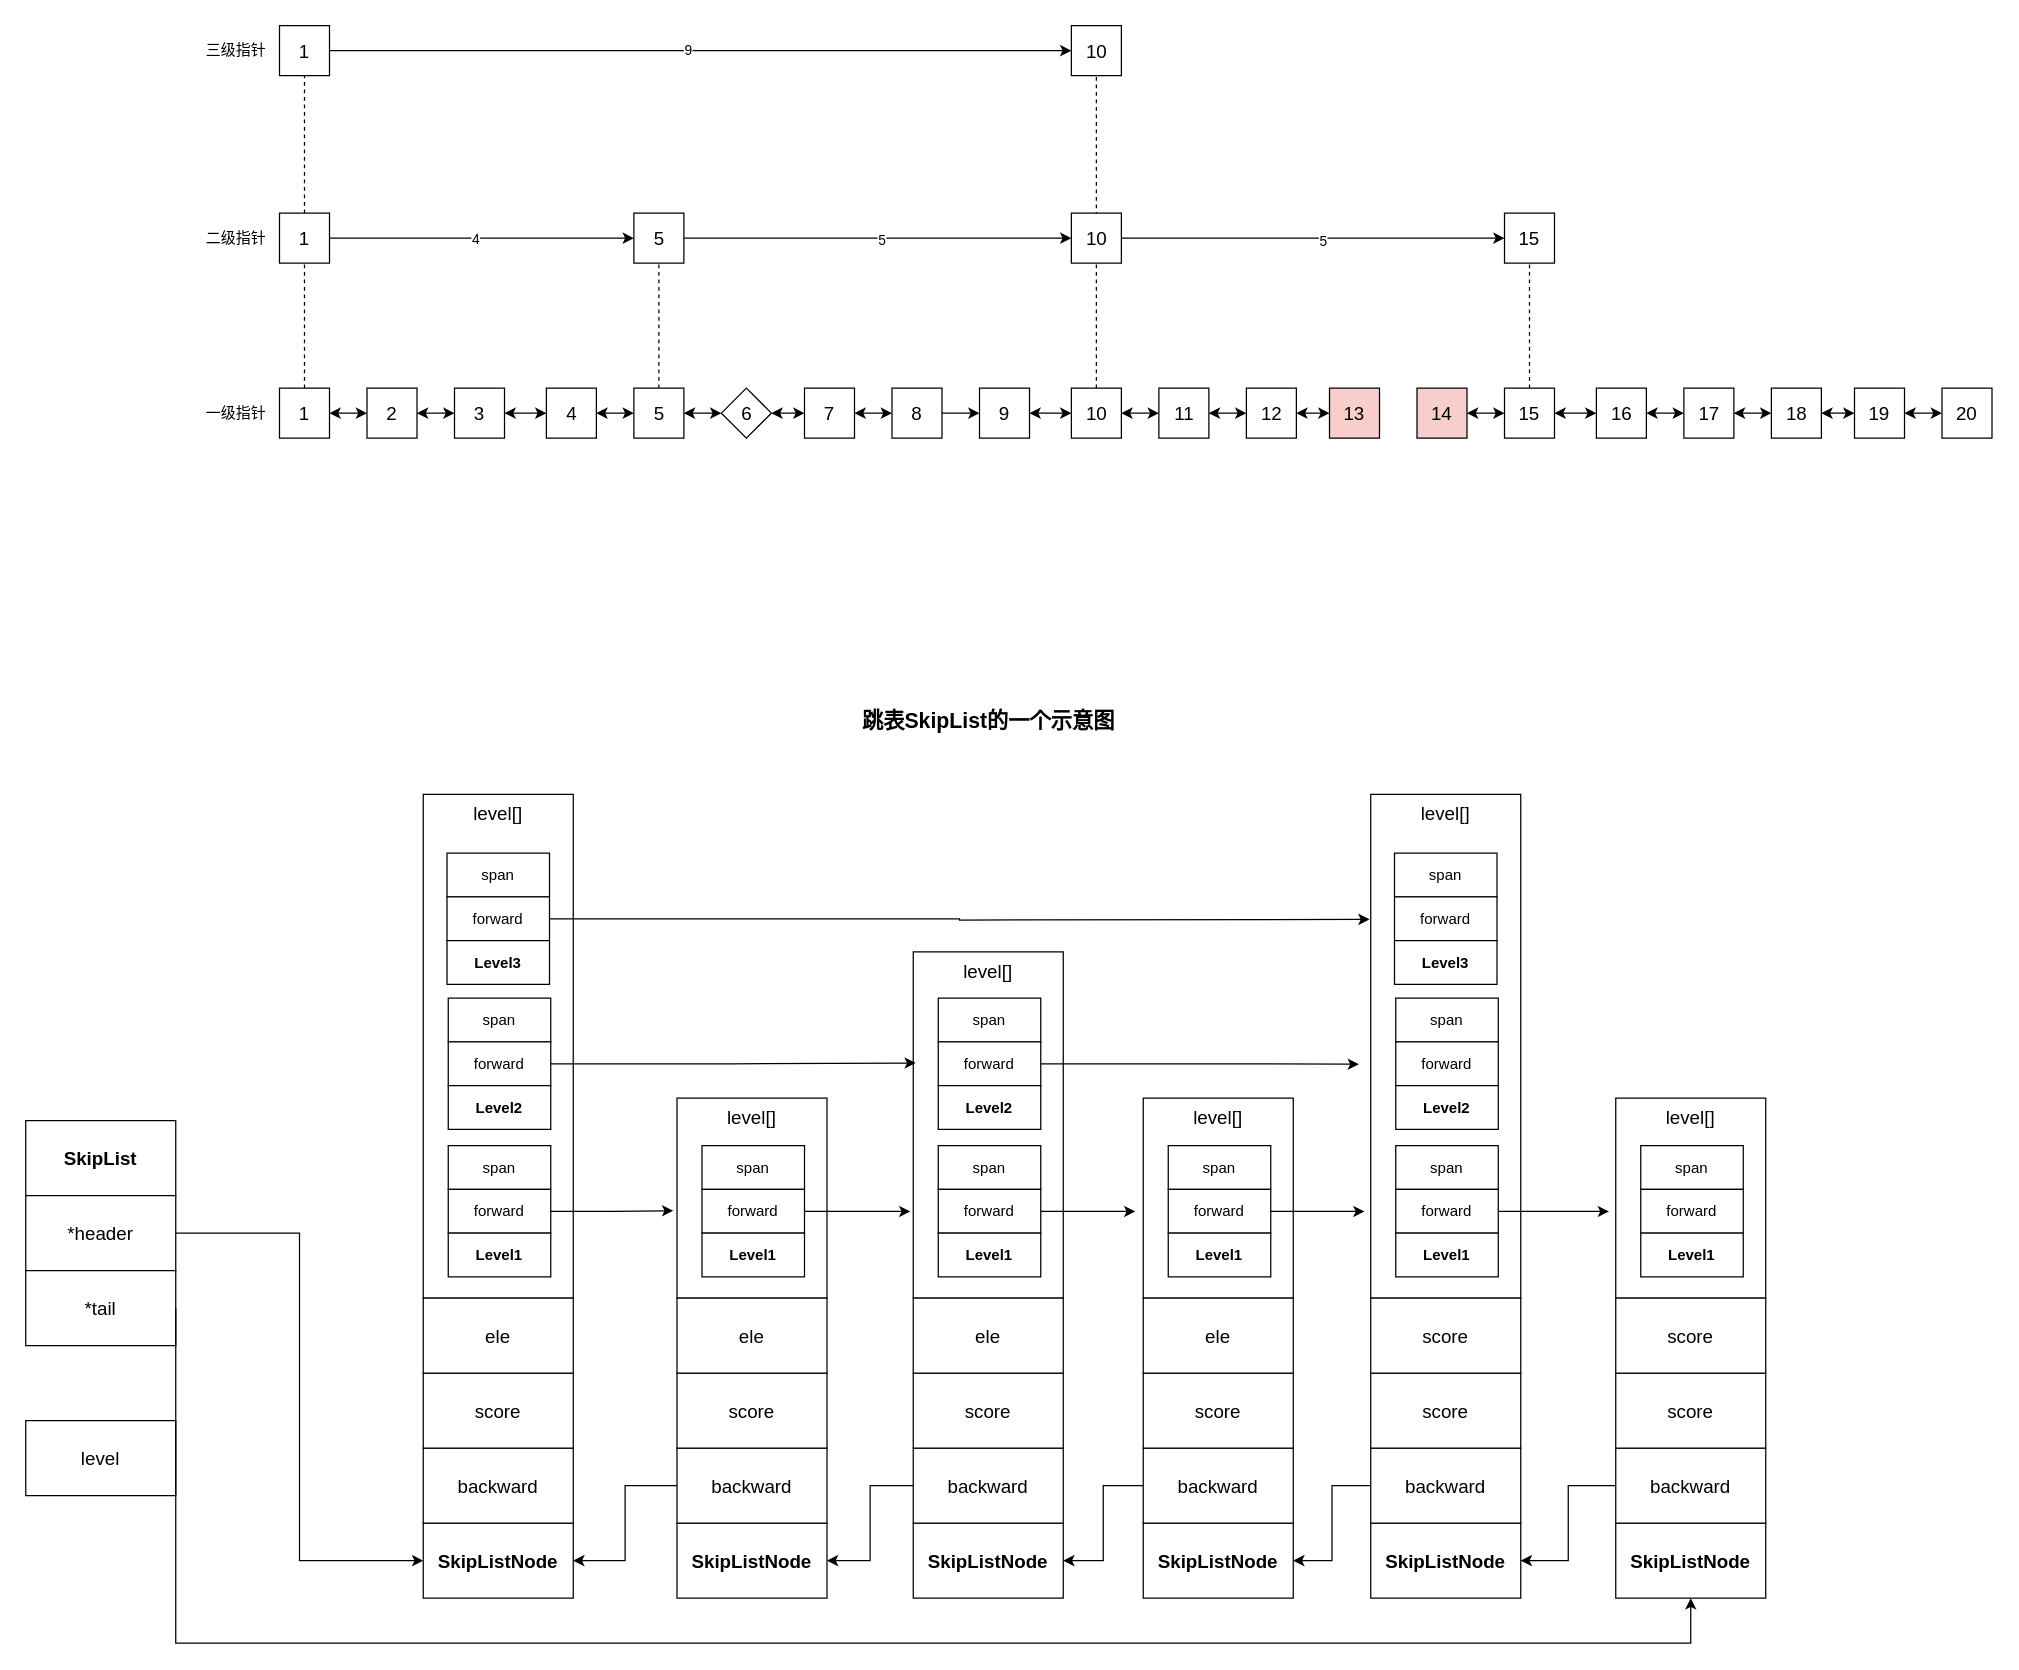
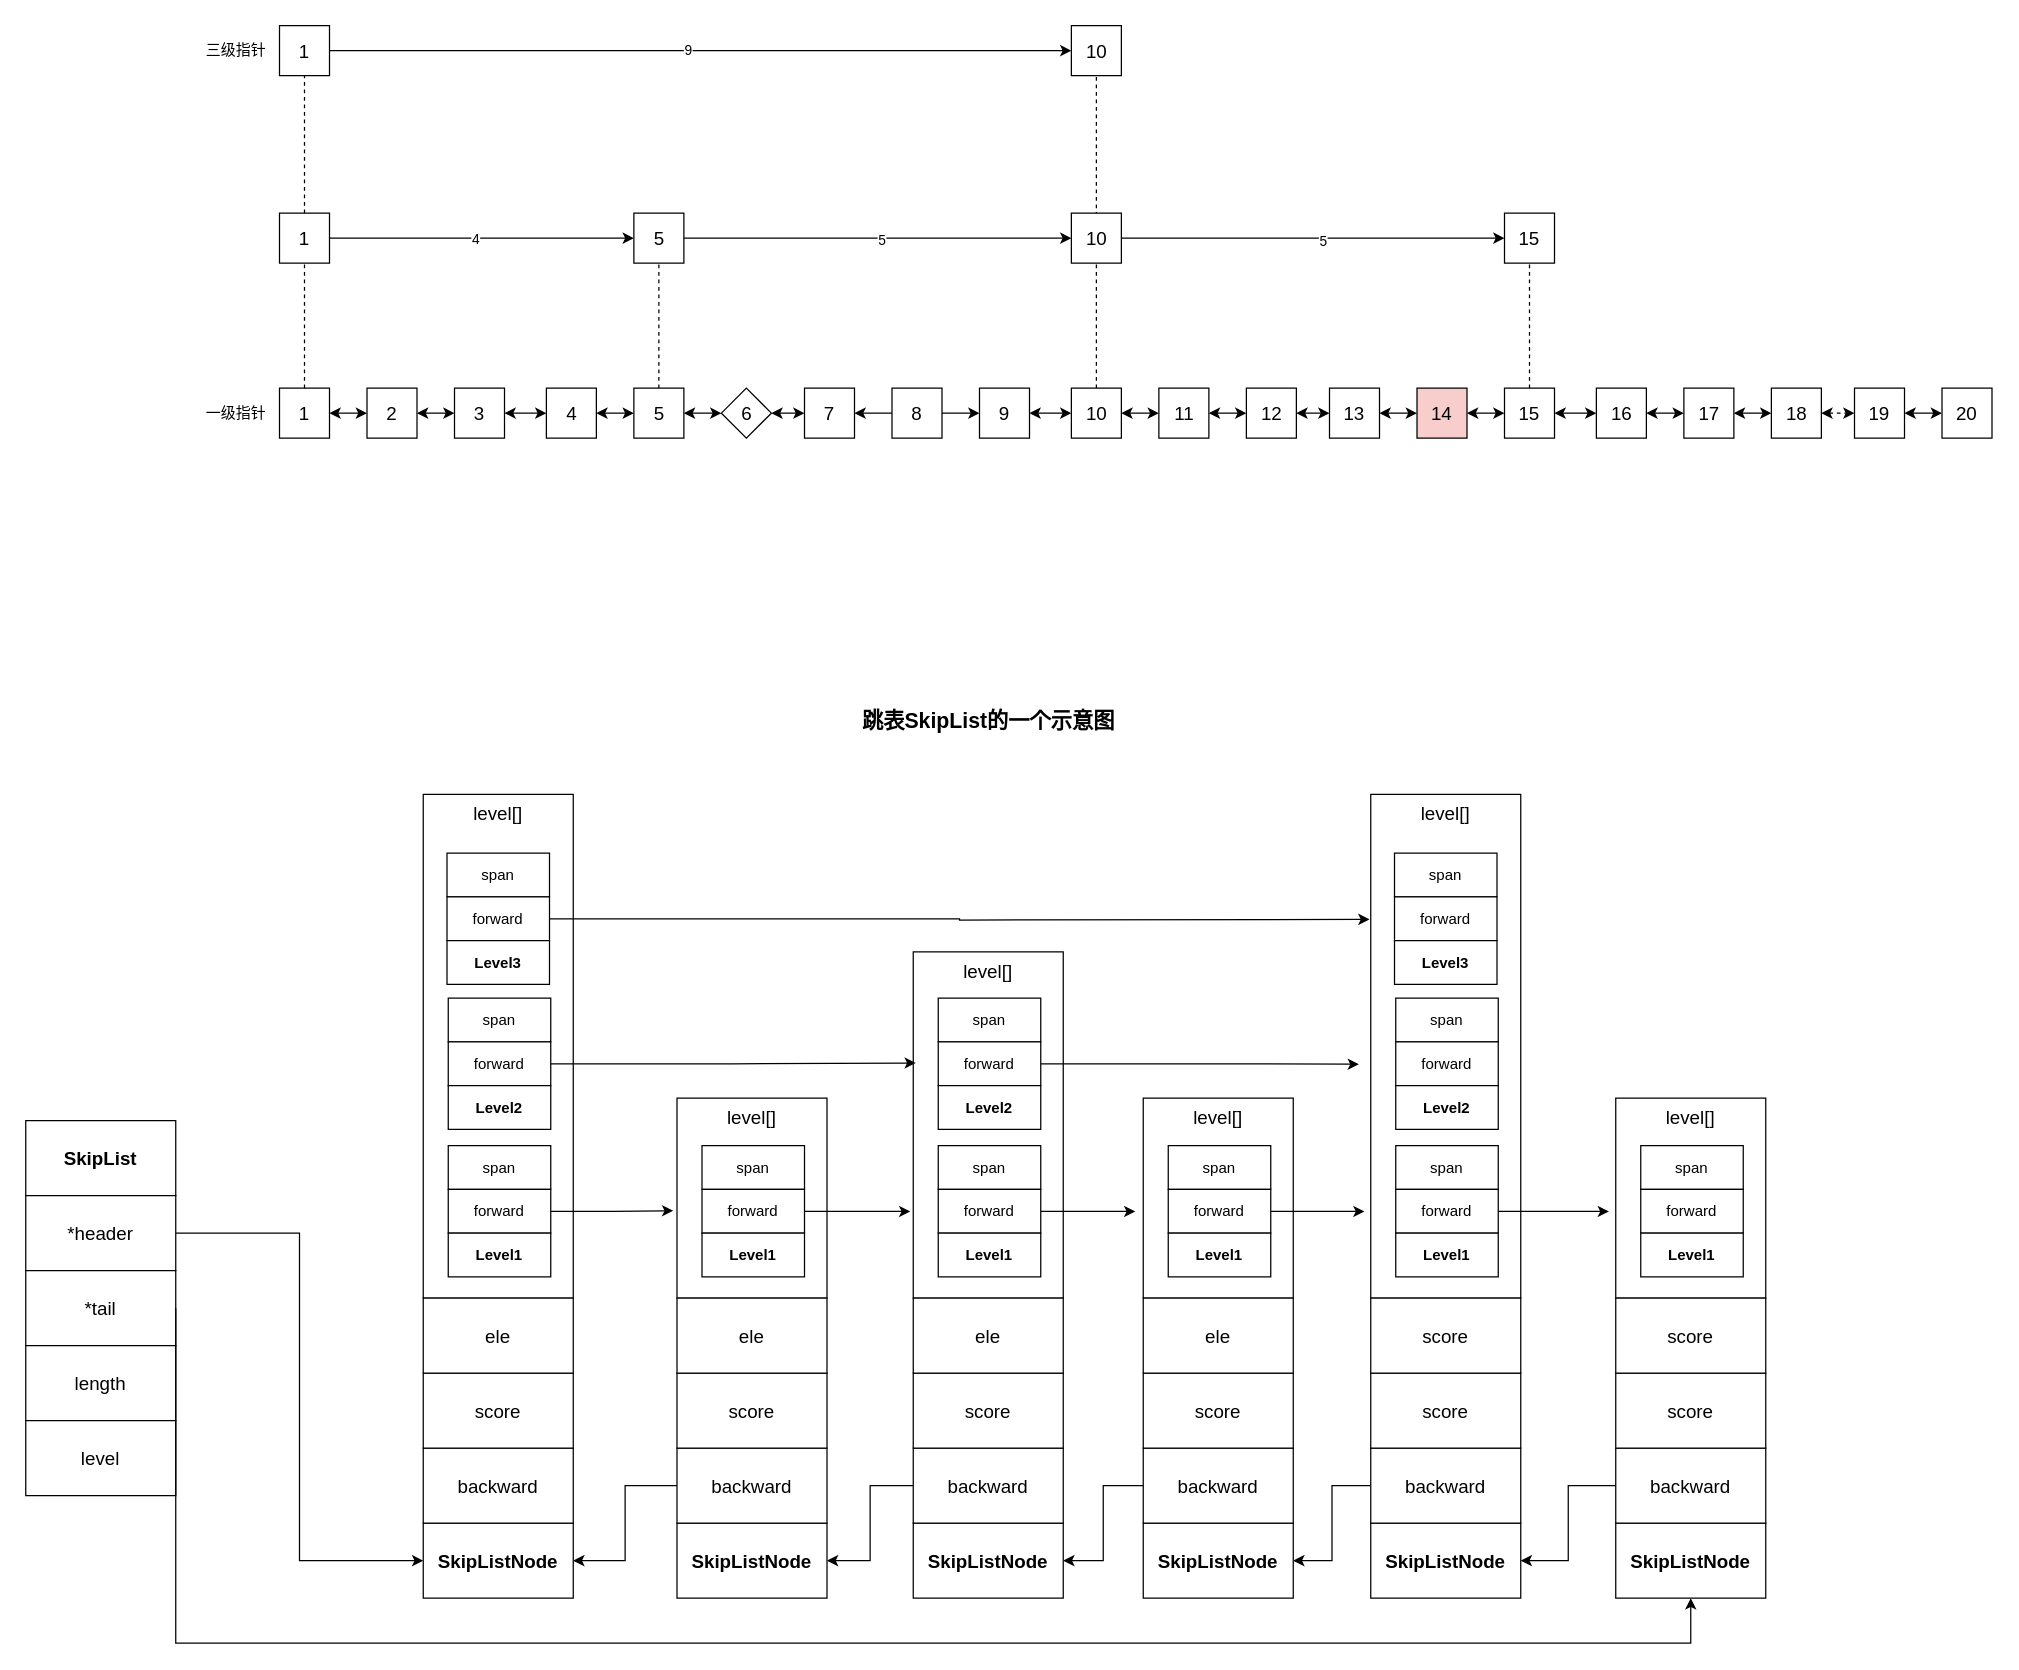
node "二级指针": removed
edge "7" -- "8": arrowhead classic -> none
node "13": fillcolor #f8cecc -> #ffffff
edge "13" -- "14": added
edge "18" -- "19": style solid -> dashed
node "length": added
